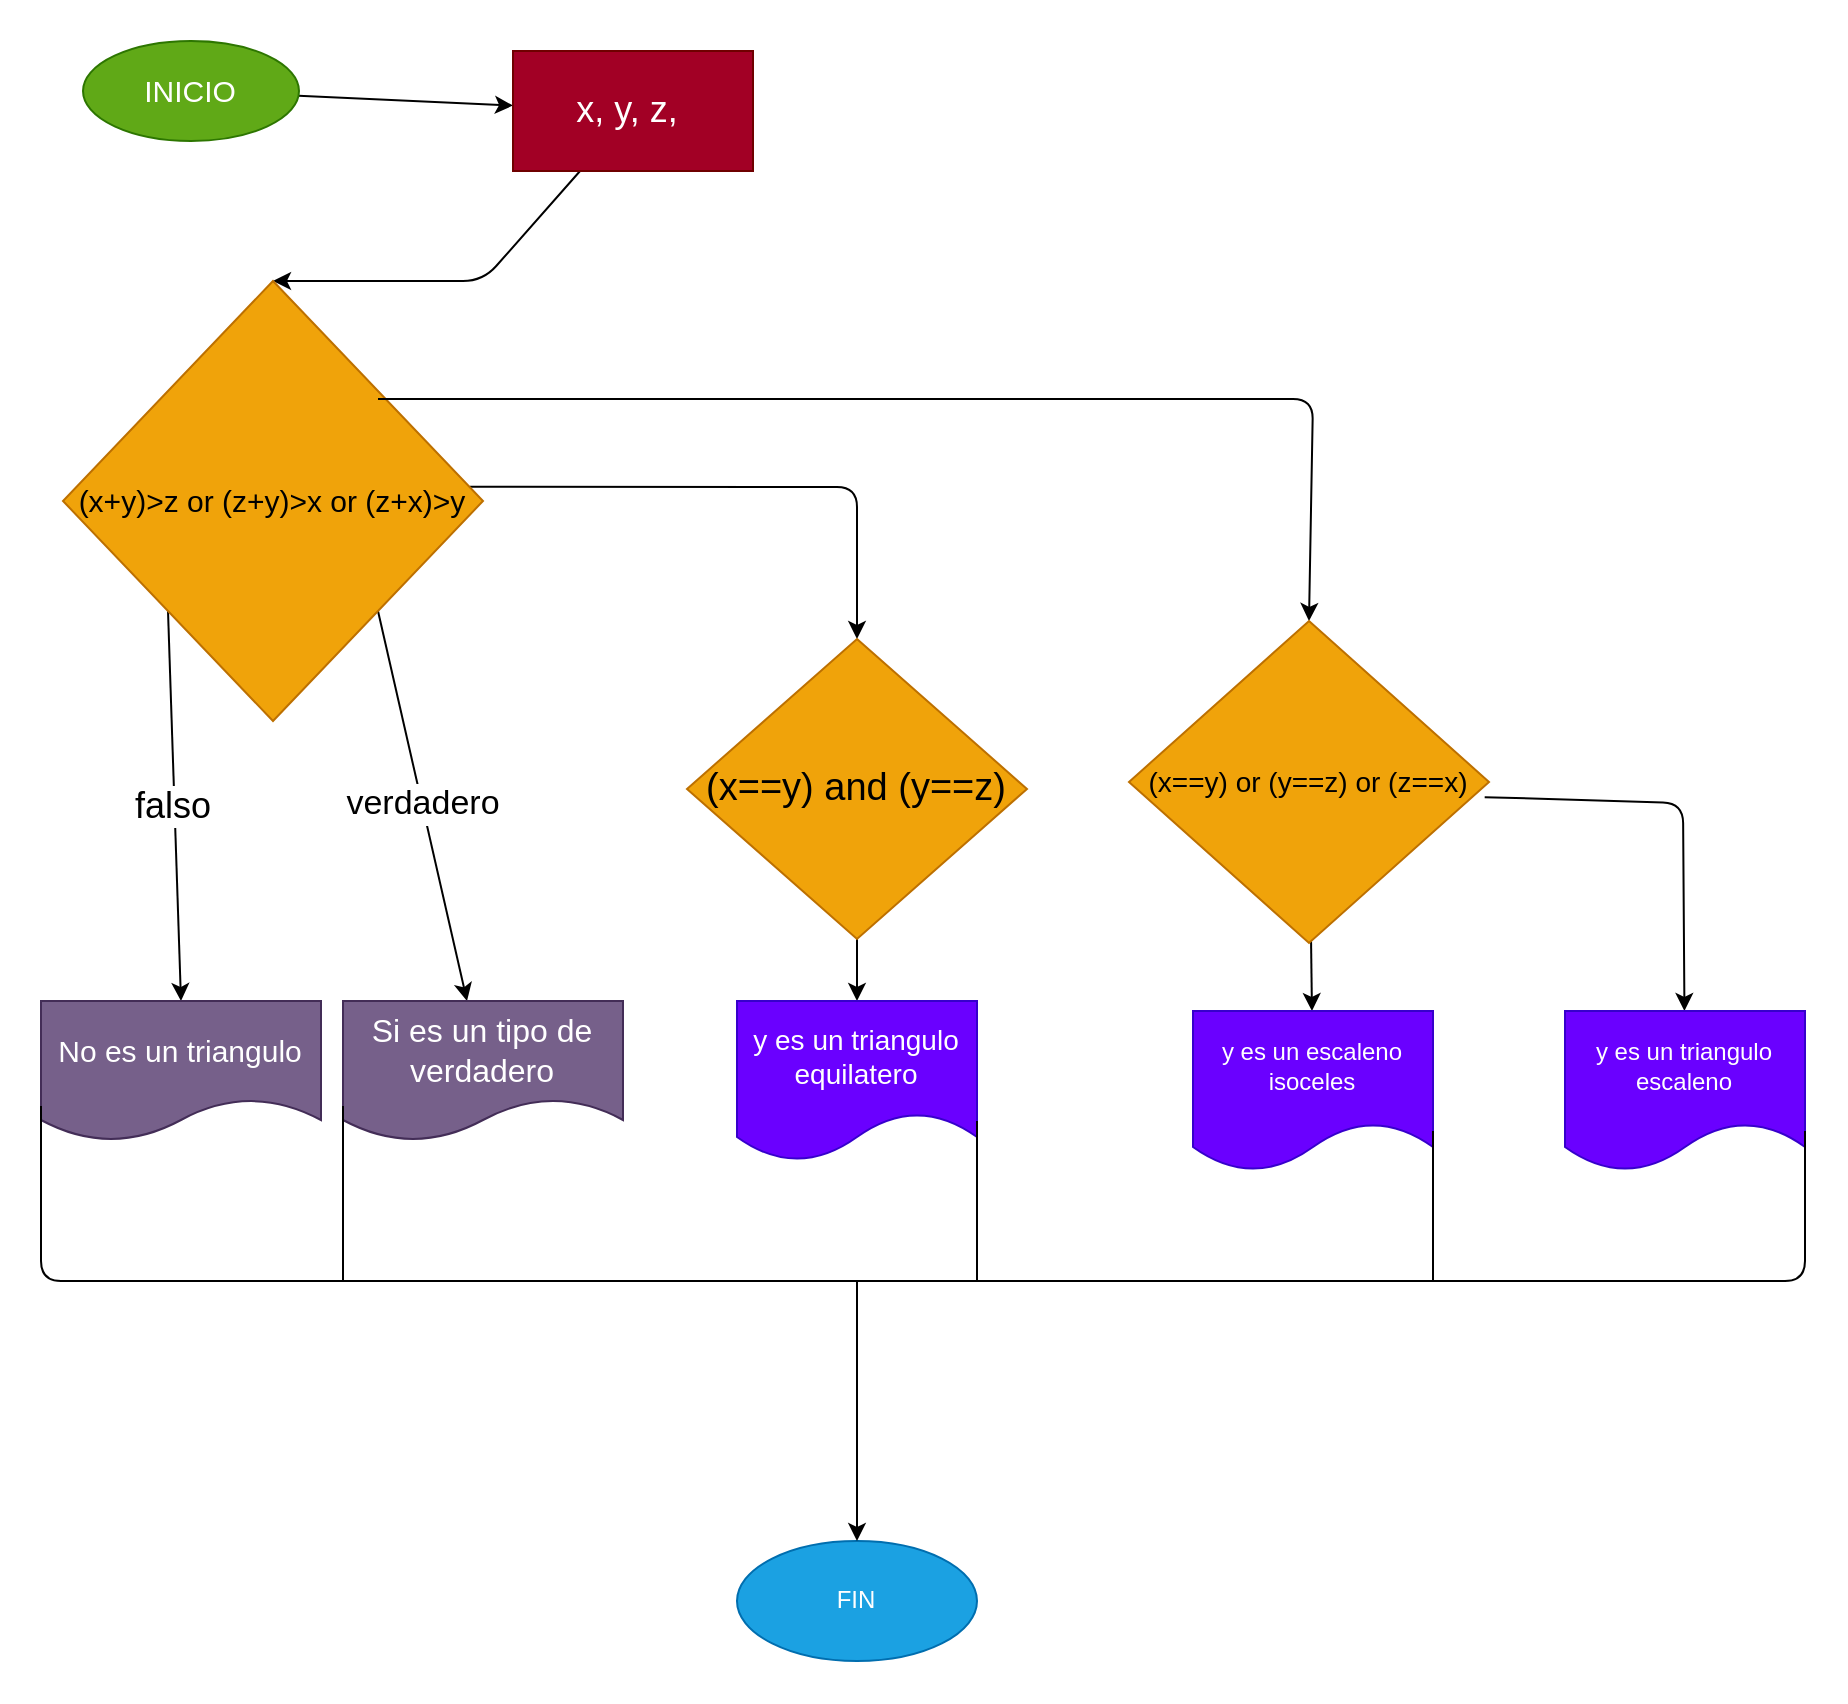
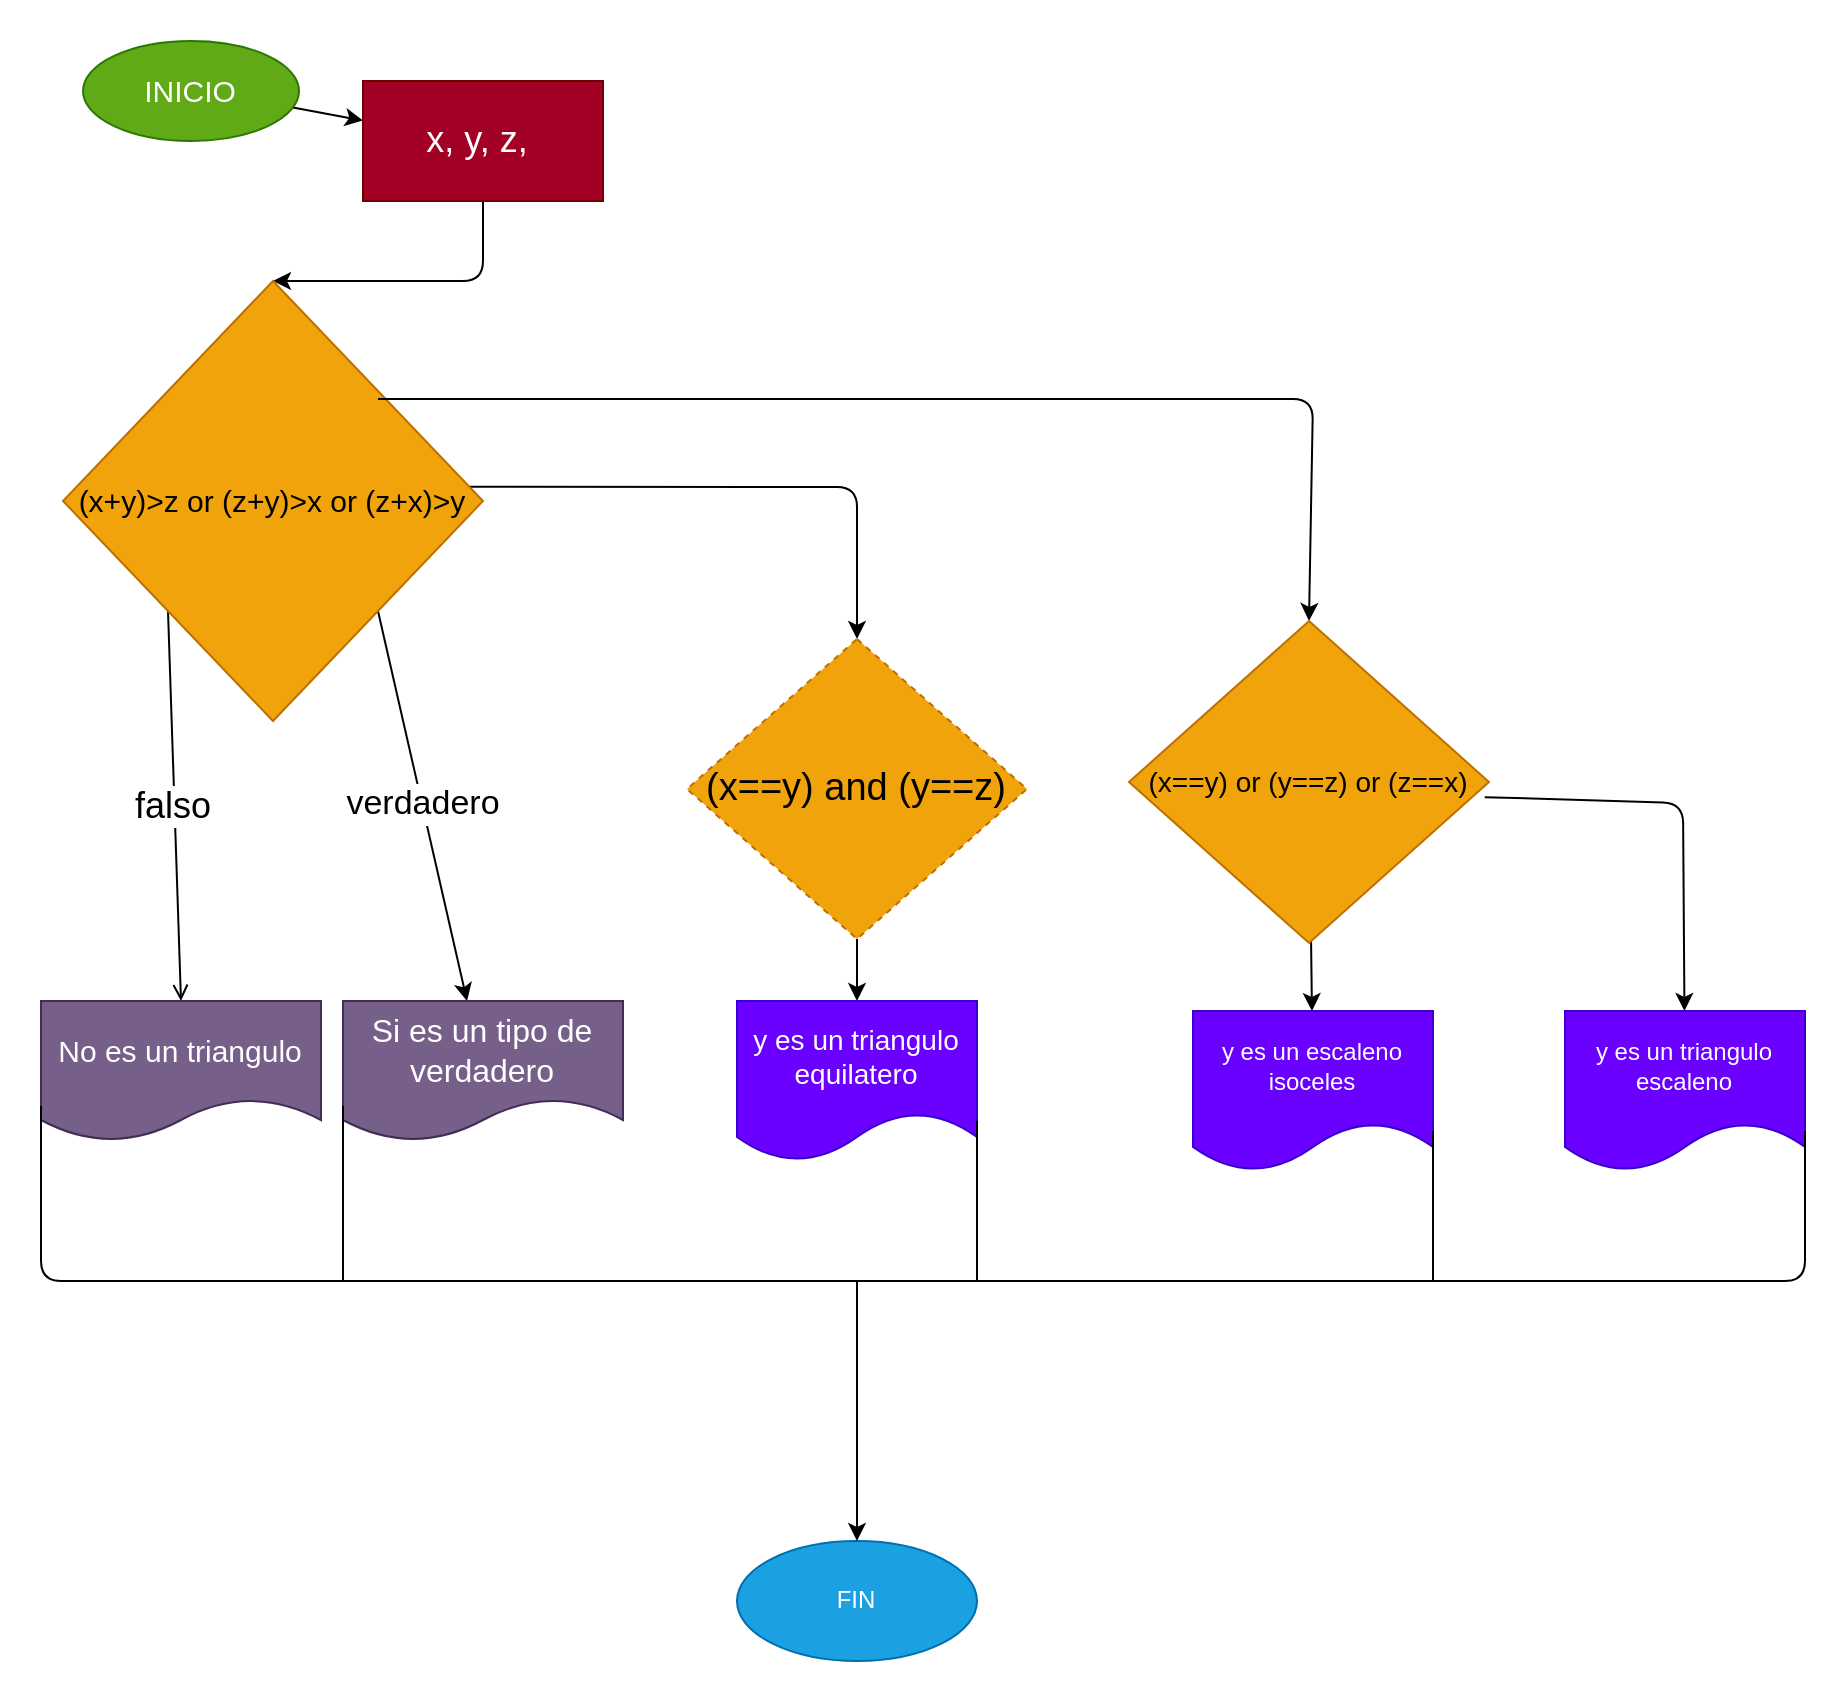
node "x, y, z,": moved (633, 111) -> (483, 141)
node "(x==y) and (y==z)": style solid -> dashed
edge "(x+y)>z or (z+y)>x or (z+x)>y" -> "No es un triangulo": arrowhead classic -> open
